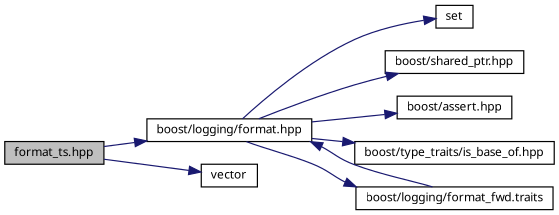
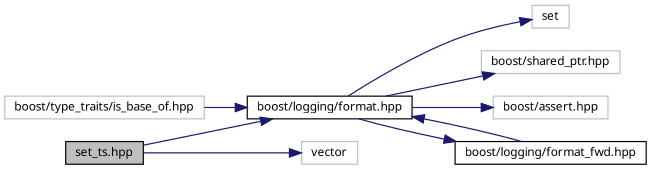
node "set": color black -> grey75
node "boost/shared_ptr.hpp": color black -> grey75
node "boost/assert.hpp": color black -> grey75
edge "boost/logging/format.hpp" -> "boost/type_traits/is_base_of.hpp": reversed
node "format_ts.hpp": label "format_ts.hpp" -> "set_ts.hpp"
node "boost/type_traits/is_base_of.hpp": color black -> grey75
node "vector": color black -> grey75
node "boost/logging/format_fwd.traits": label "boost/logging/format_fwd.traits" -> "boost/logging/format_fwd.hpp"
